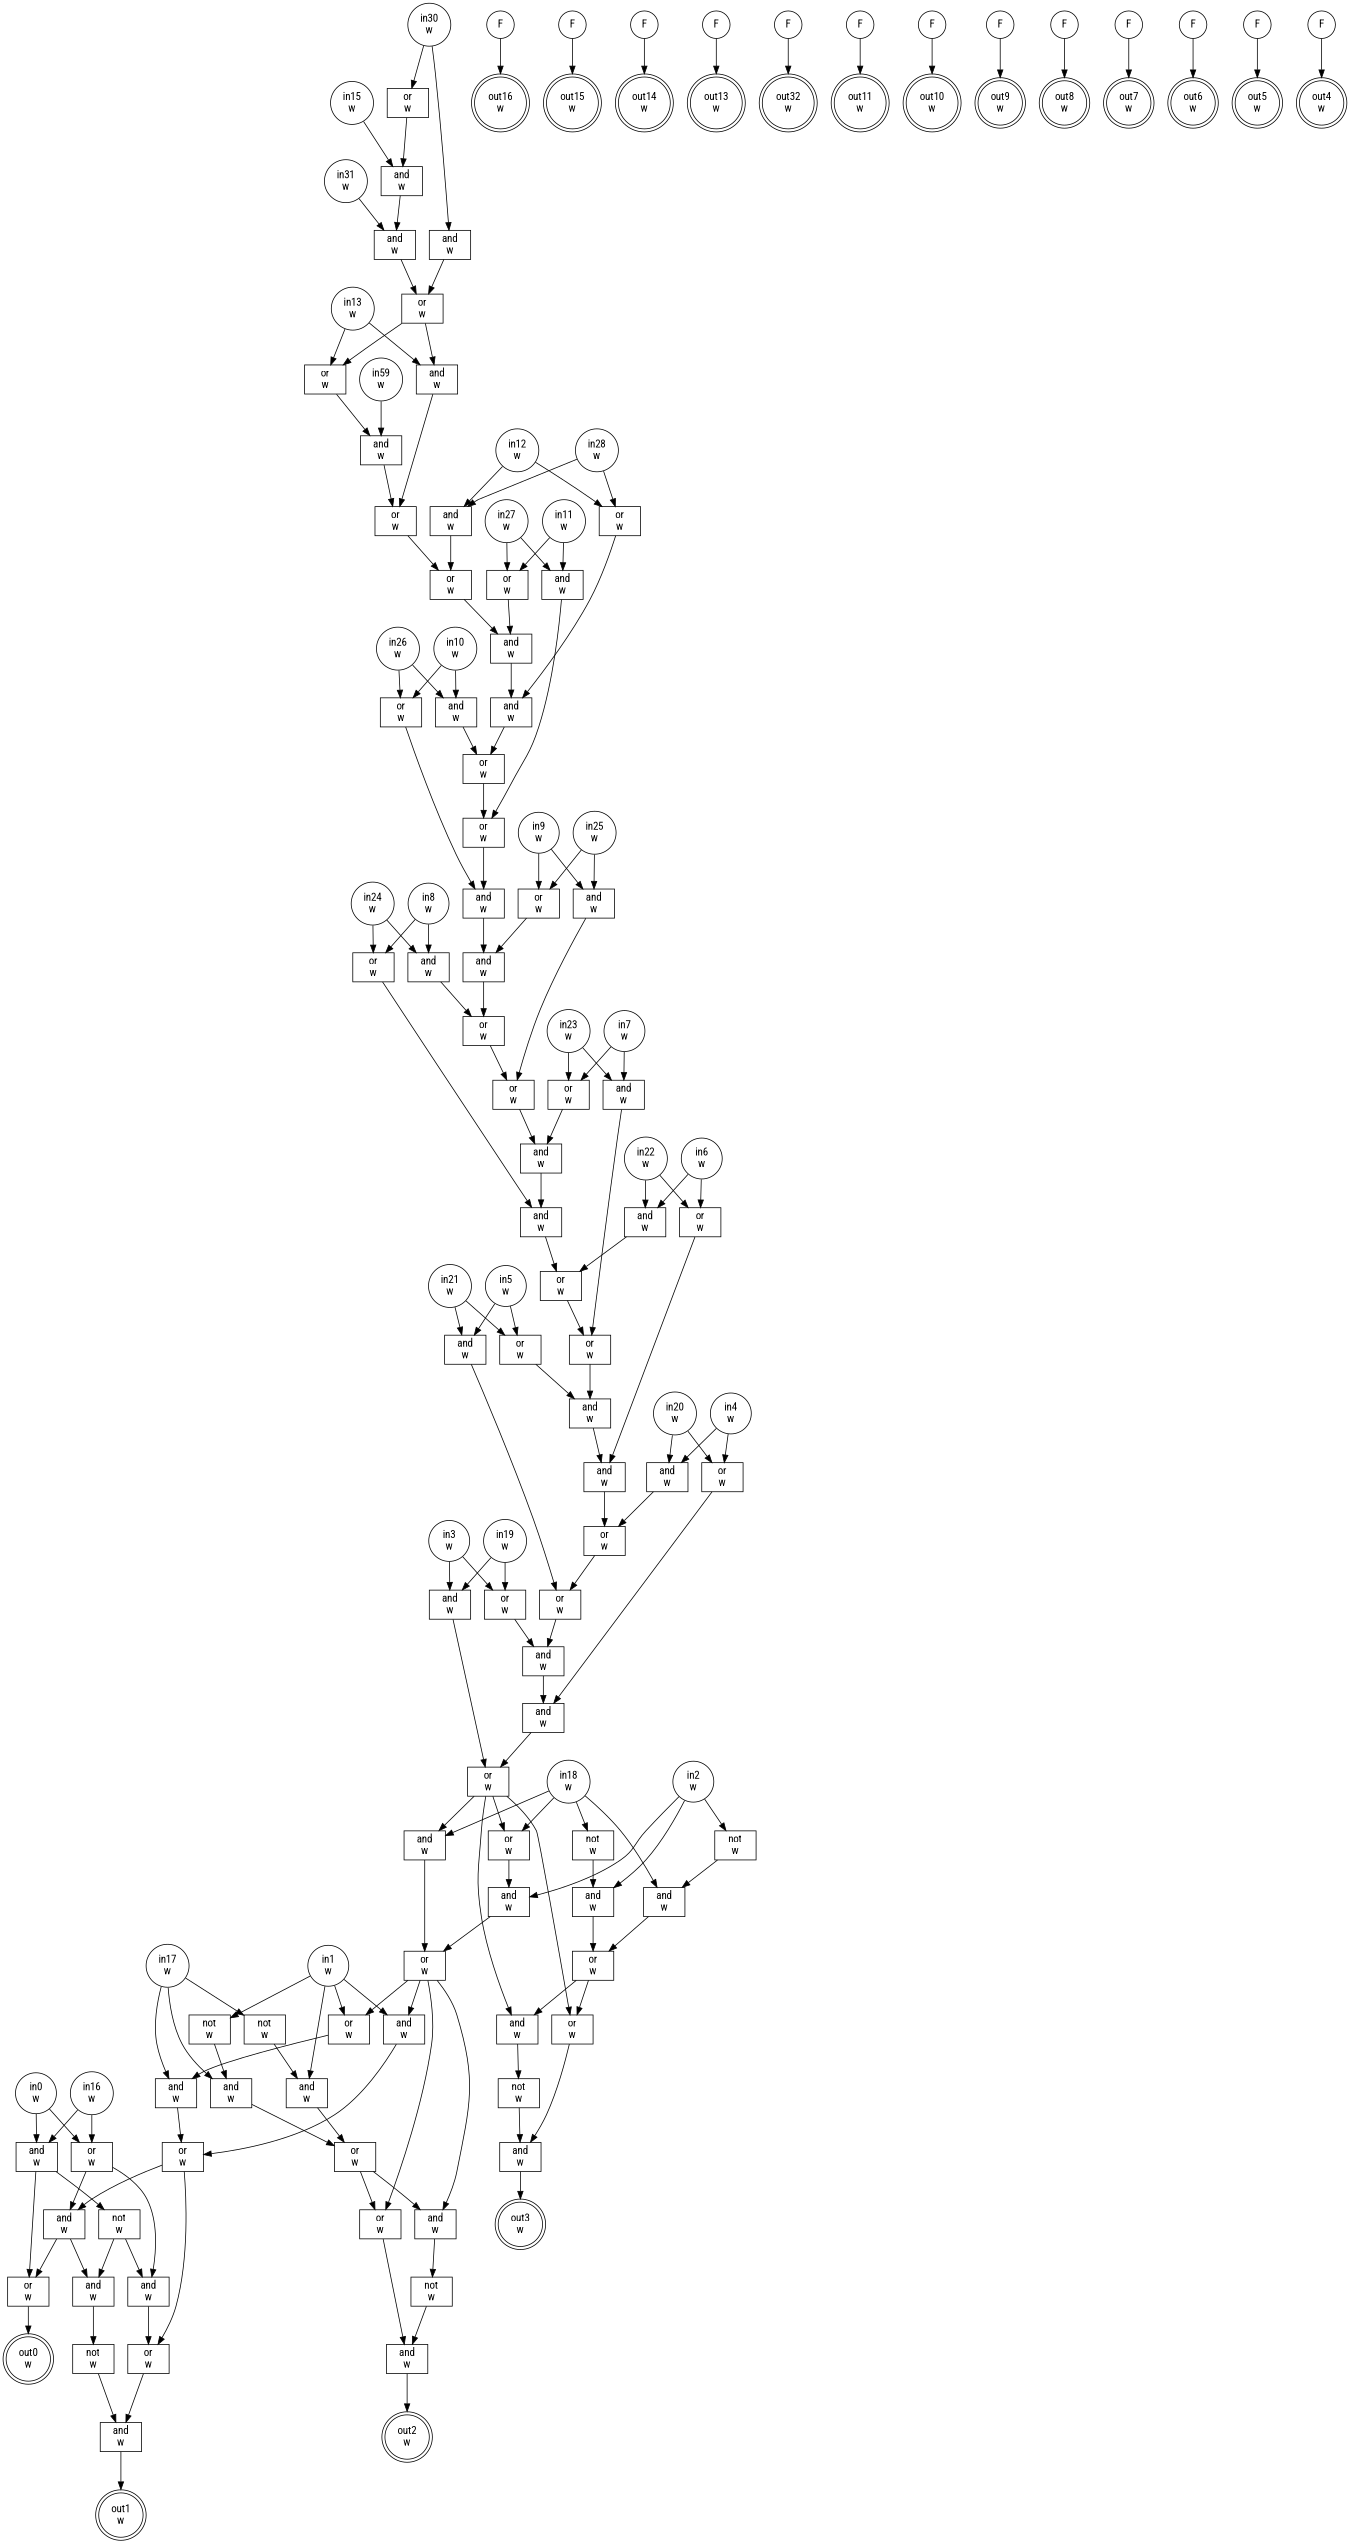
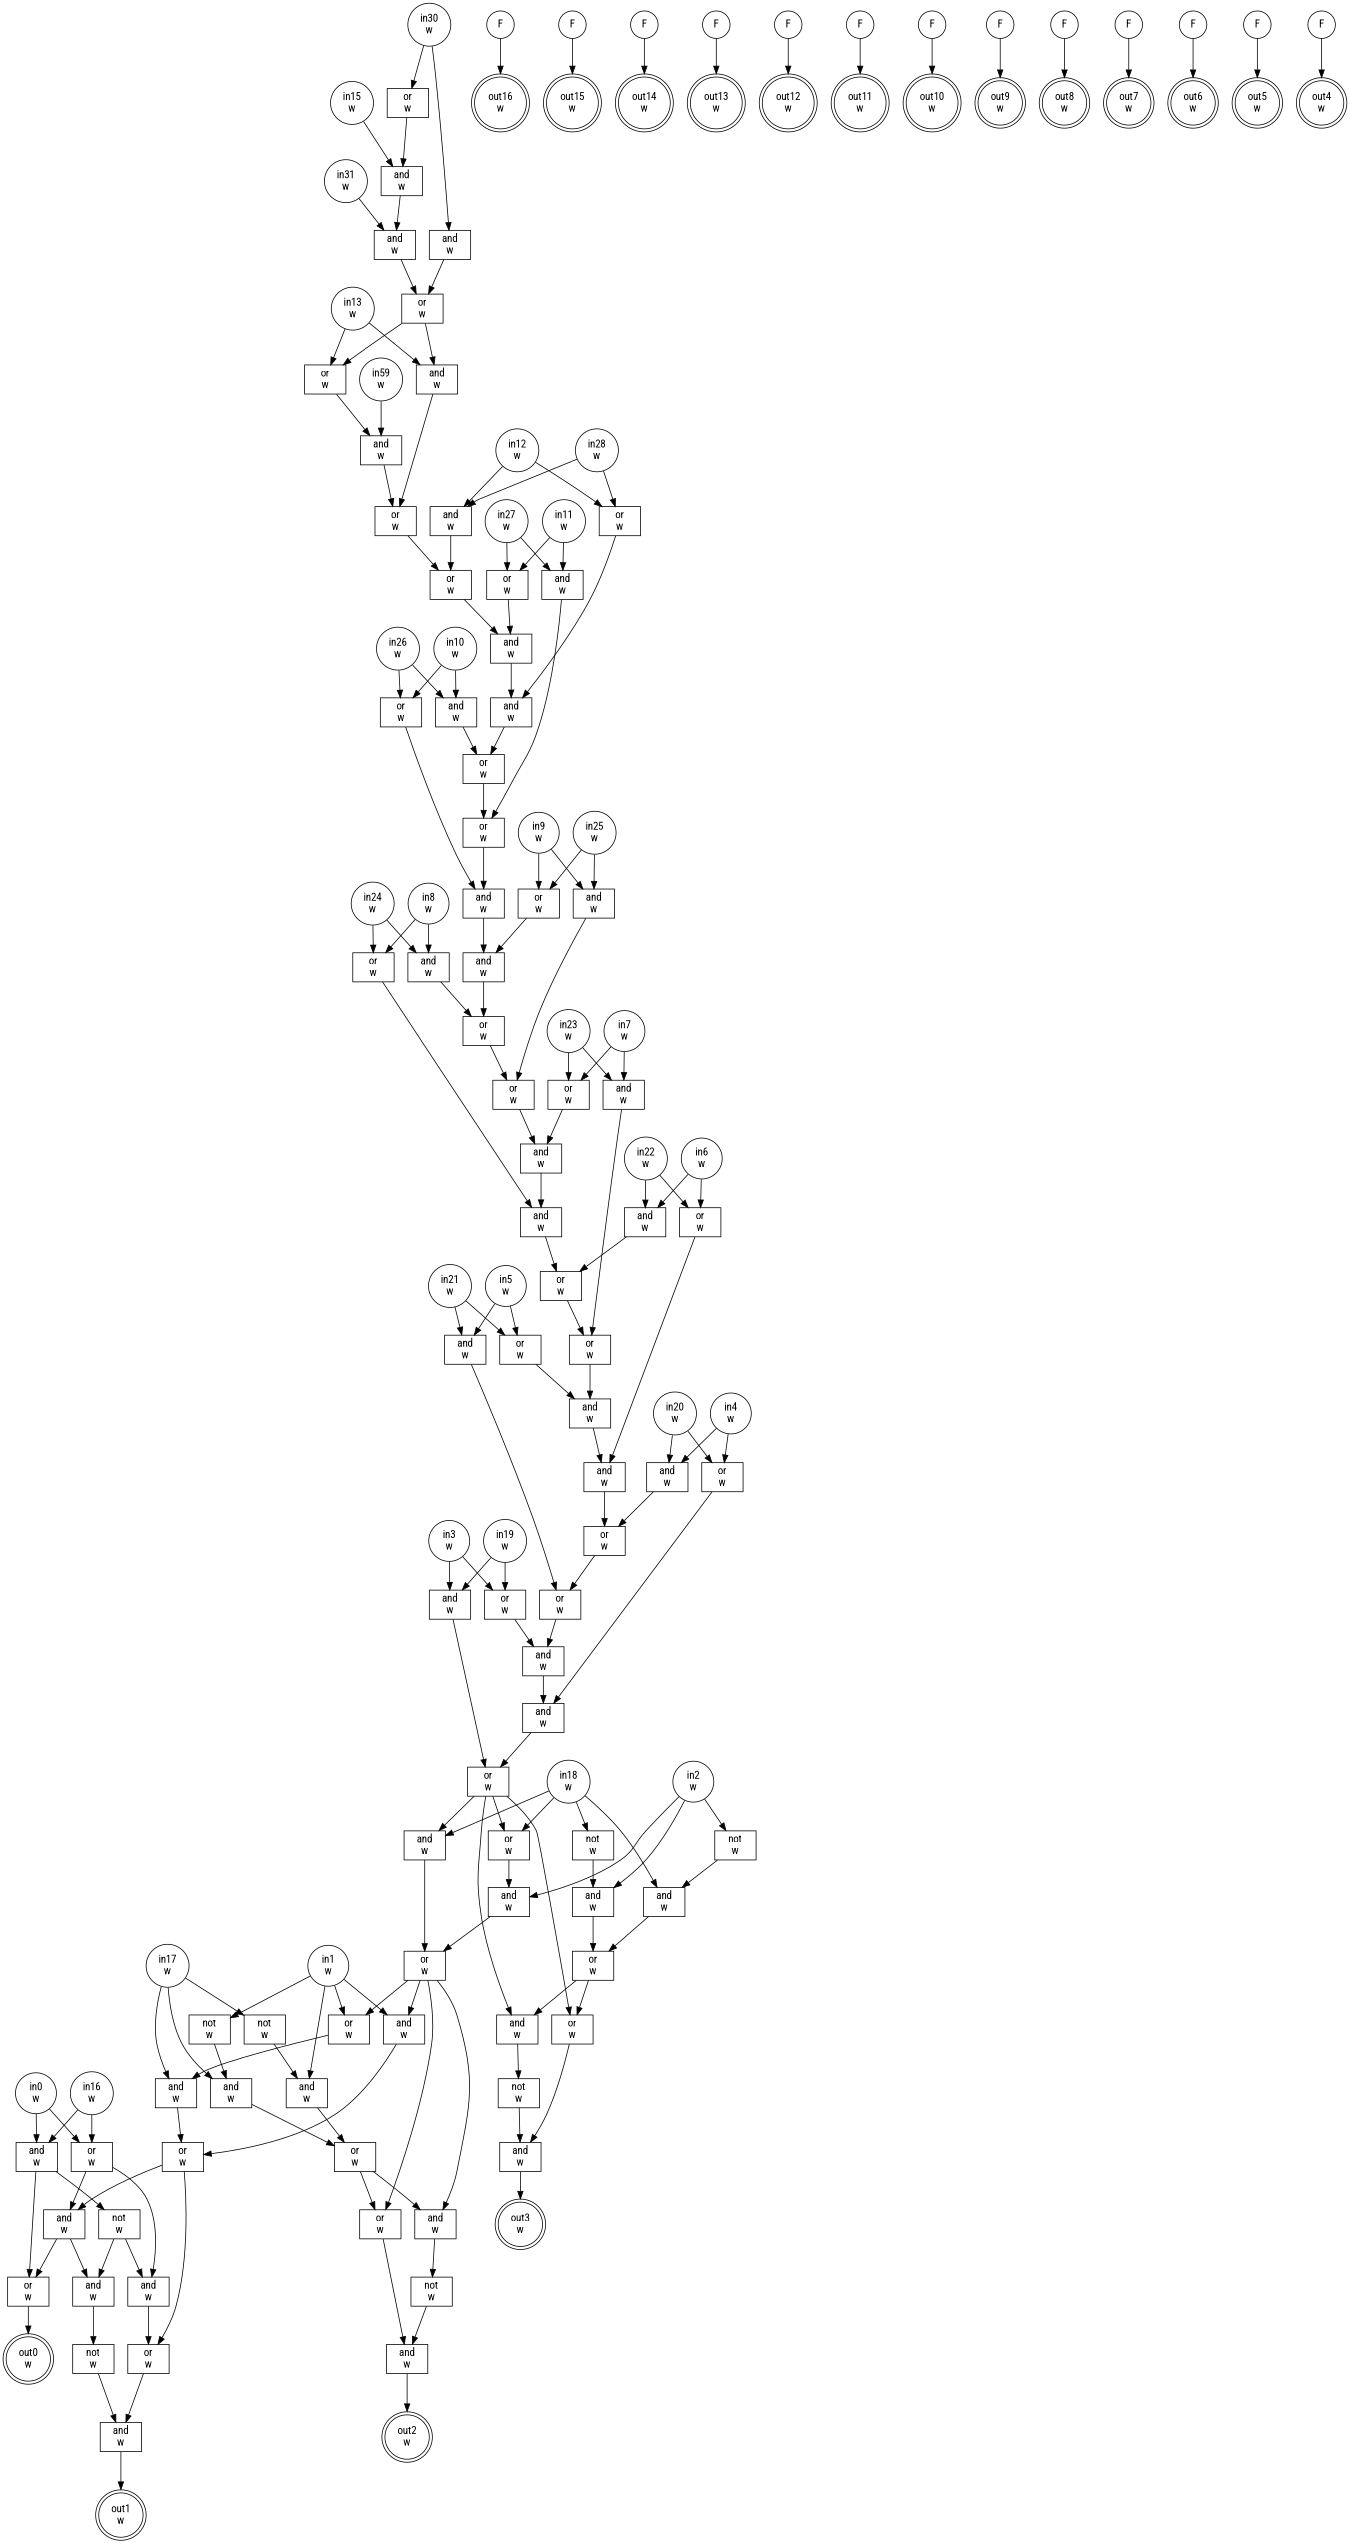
node "out32 w": label "out32 w" -> "out12 w"
